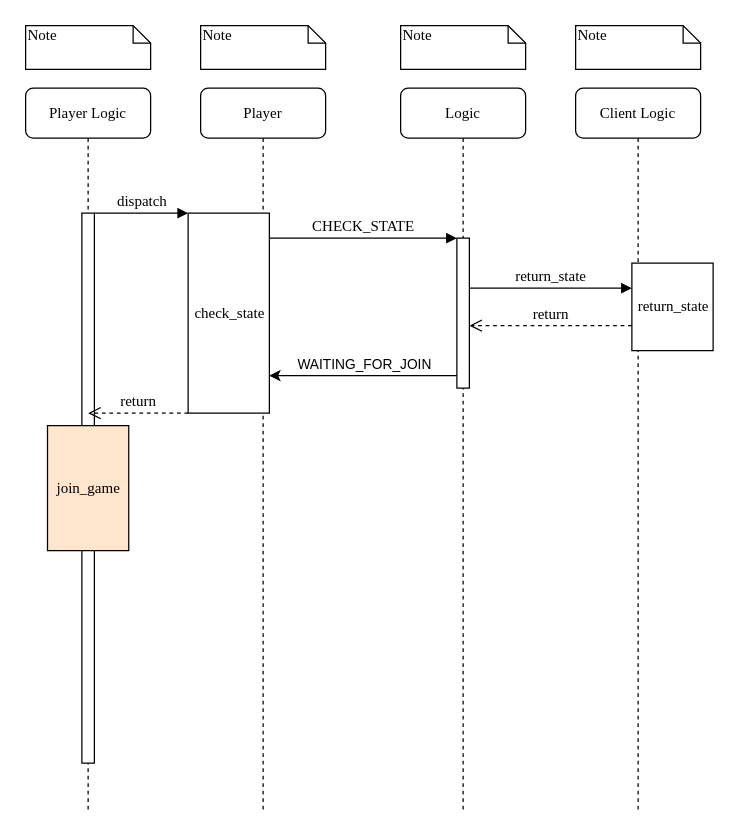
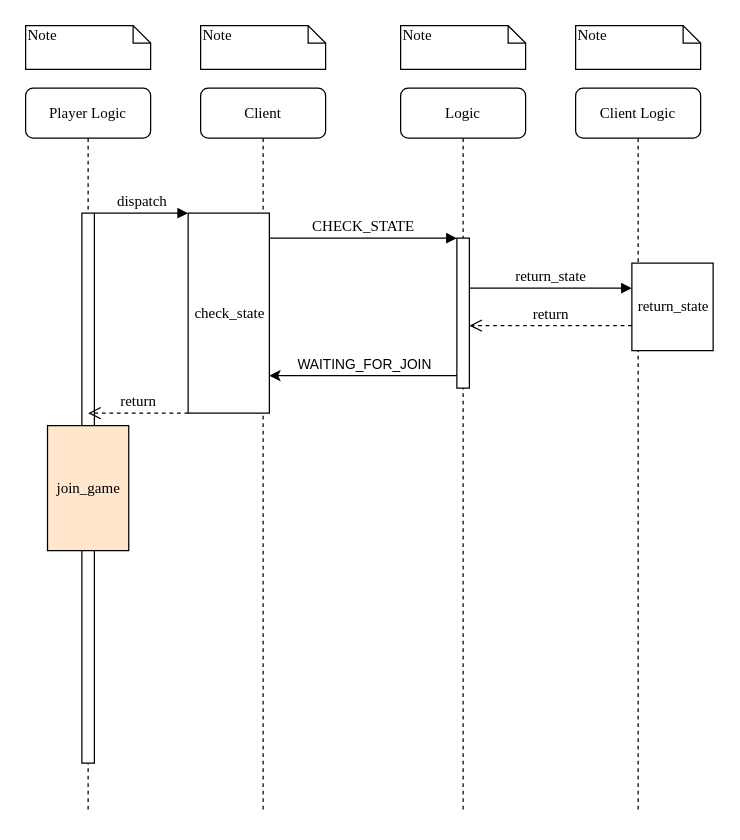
node "Player": label "Player" -> "Client"
